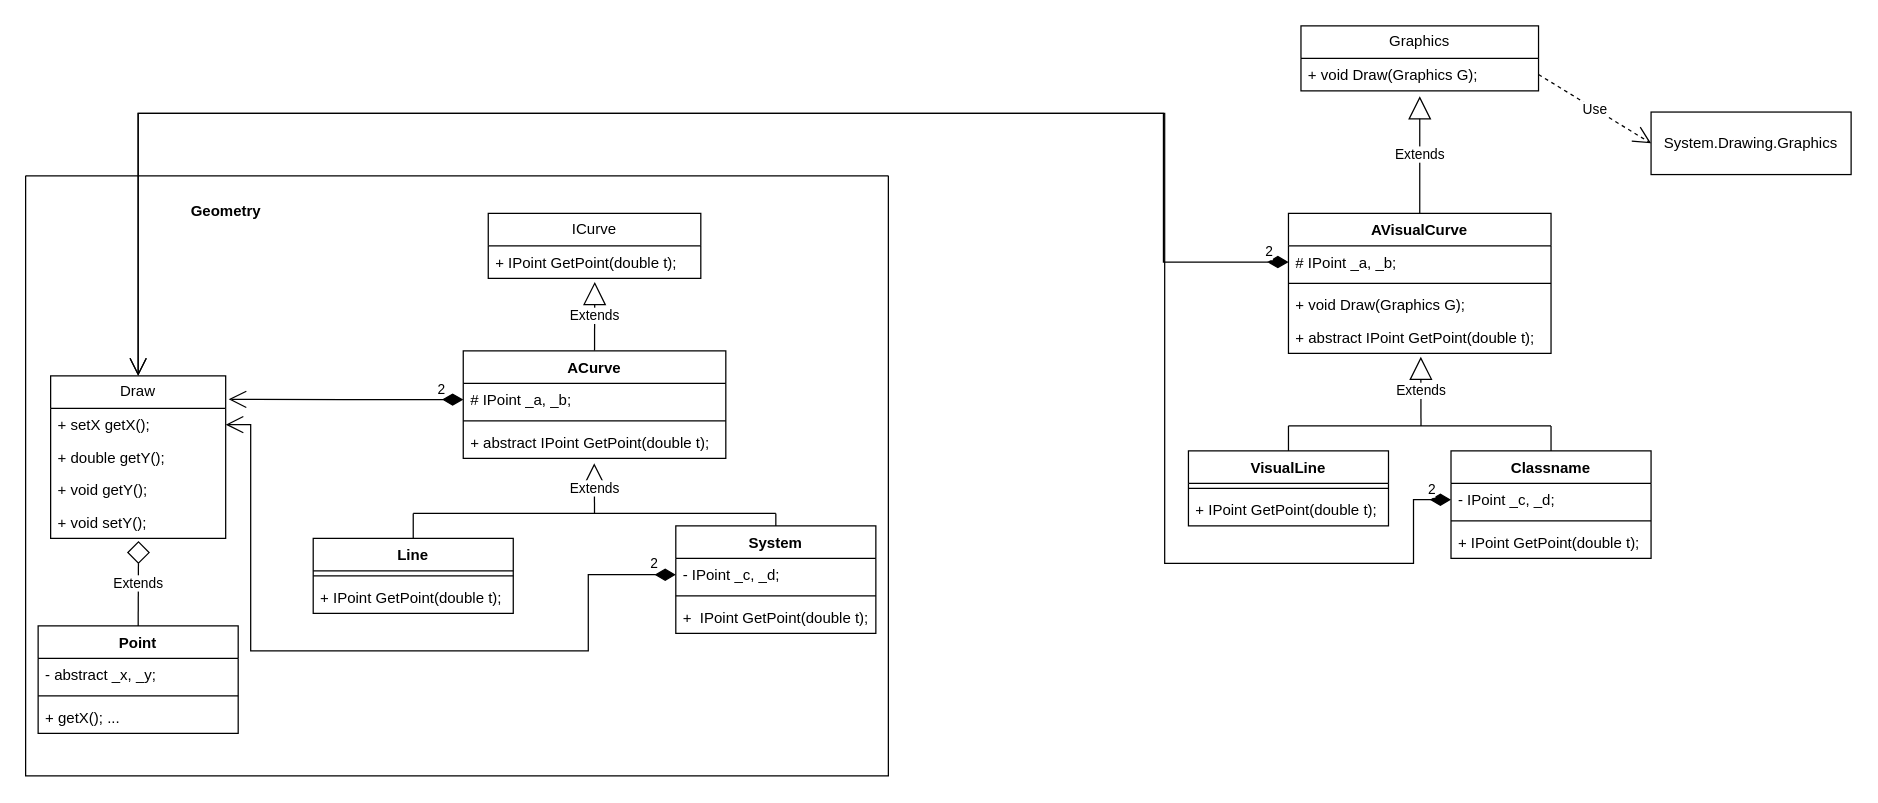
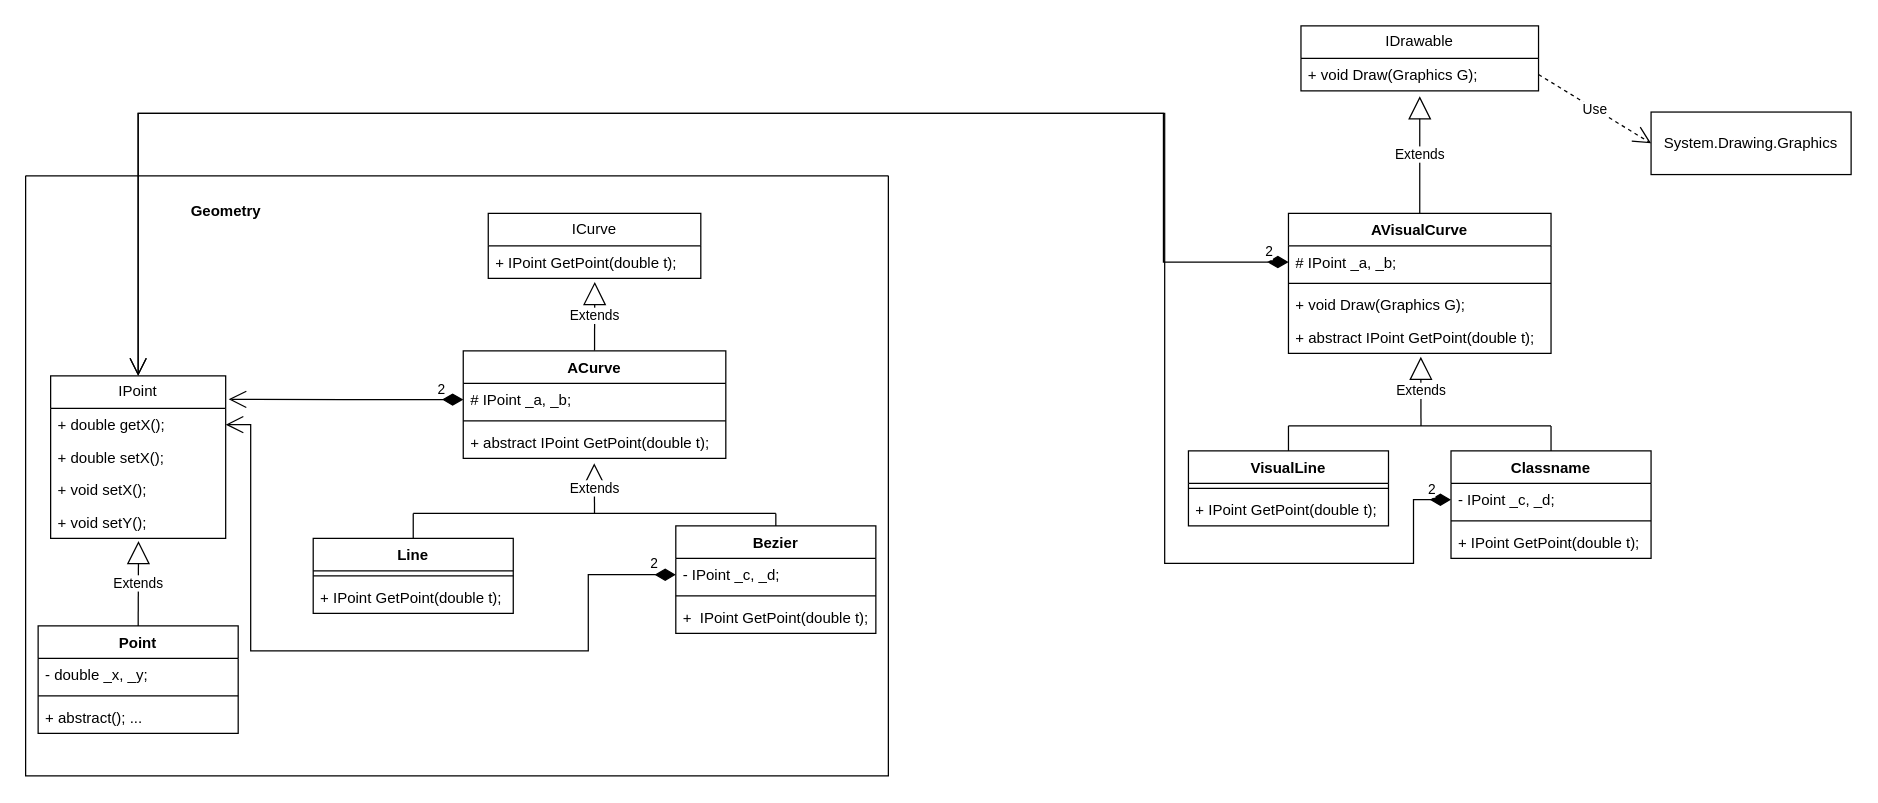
node "Graphics": label "Graphics" -> "IDrawable"
node "Draw": label "Draw" -> "IPoint"
node "+ setX getX();": label "+ setX getX();" -> "+ double getX();"
node "+ double getY();": label "+ double getY();" -> "+ double setX();"
node "+ void getY();": label "+ void getY();" -> "+ void setX();"
node "System": label "System" -> "Bezier"
edge "Point" -> "+ void setY();": arrowhead diamond -> block
node "- abstract _x, _y;": label "- abstract _x, _y;" -> "- double _x, _y;"
node "+ getX(); ...": label "+ getX(); ..." -> "+ abstract(); ..."
